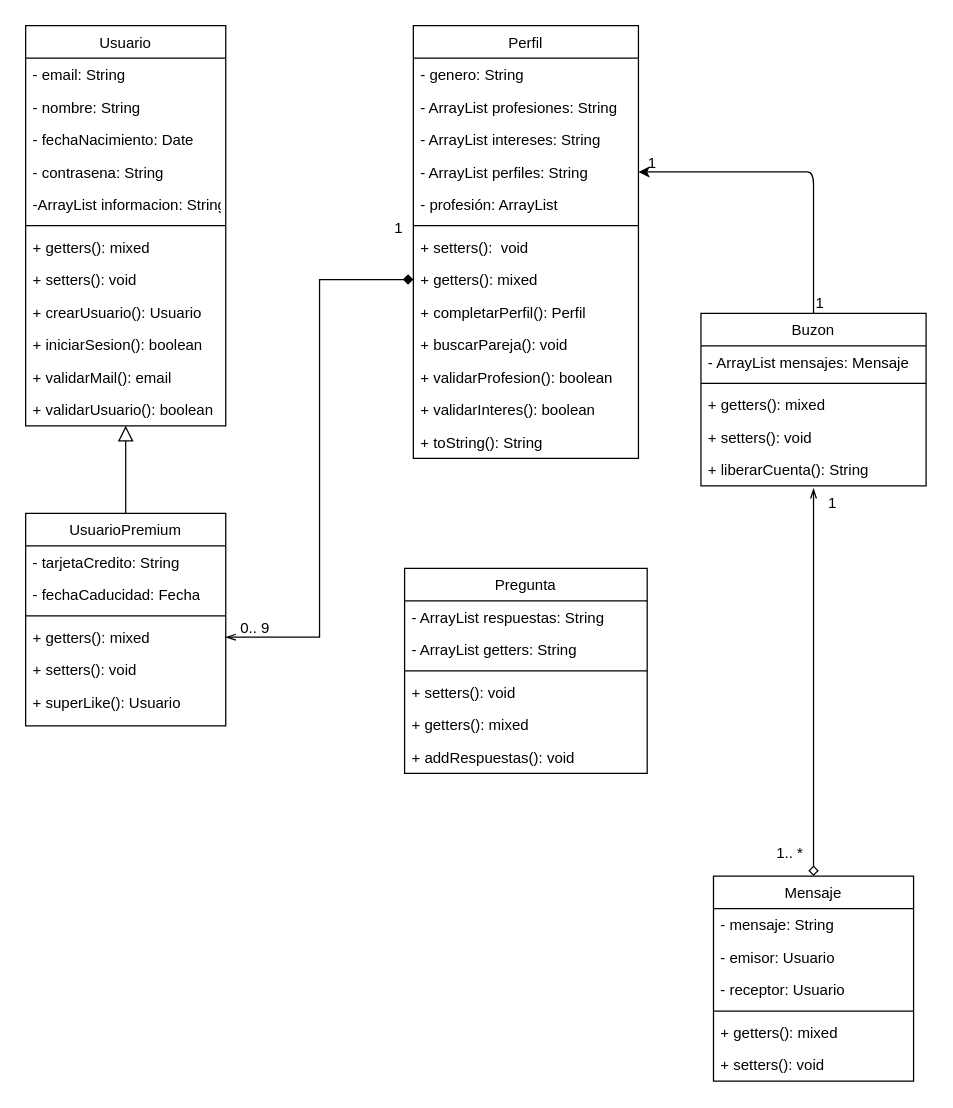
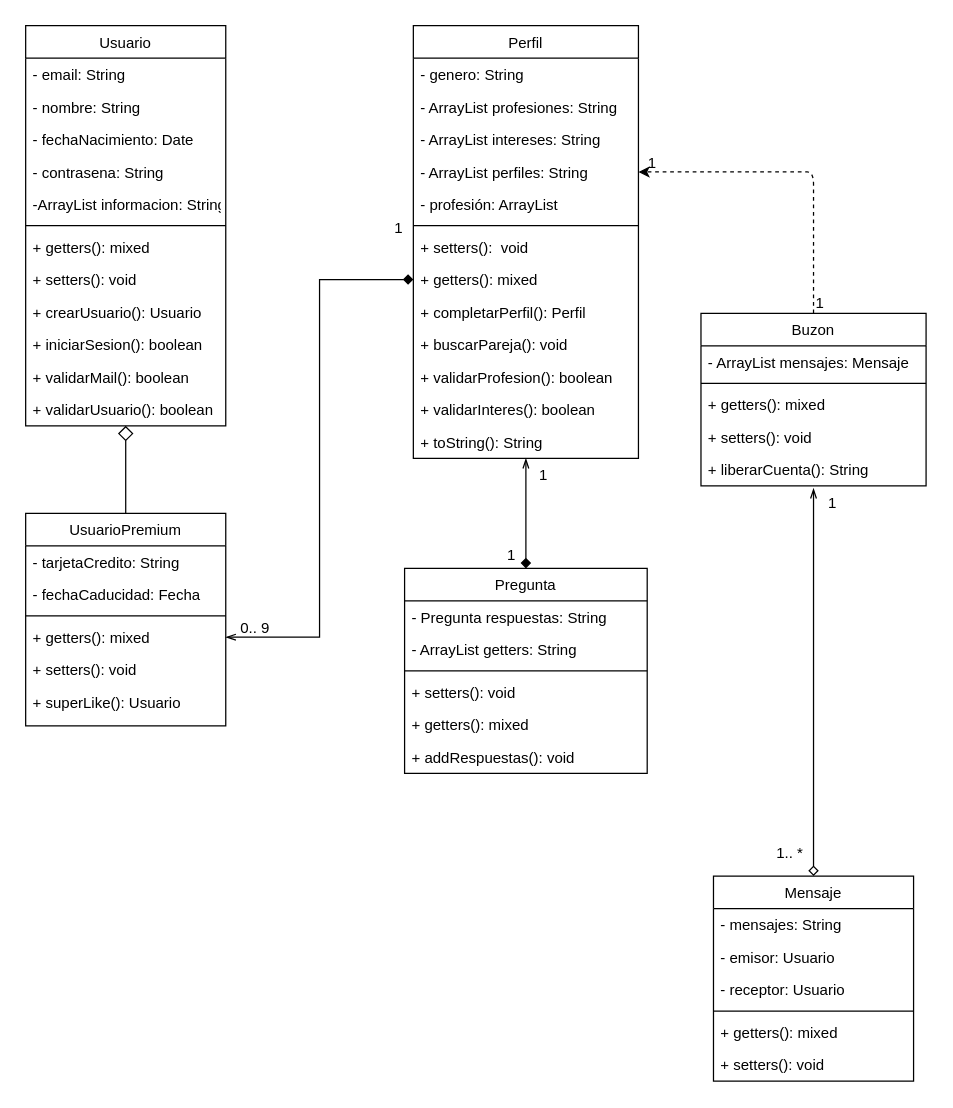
edge "Buzon" -> "- ArrayList perfiles: String": style solid -> dashed
node "+ validarMail(): email": label "+ validarMail(): email" -> "+ validarMail(): boolean"
edge "UsuarioPremium" -> "Usuario": arrowhead block -> diamond
edge "Perfil" -- "Pregunta": added, labels "1", "1"
node "- ArrayList respuestas: String": label "- ArrayList respuestas: String" -> "- Pregunta respuestas: String"
node "- mensaje: String": label "- mensaje: String" -> "- mensajes: String"
